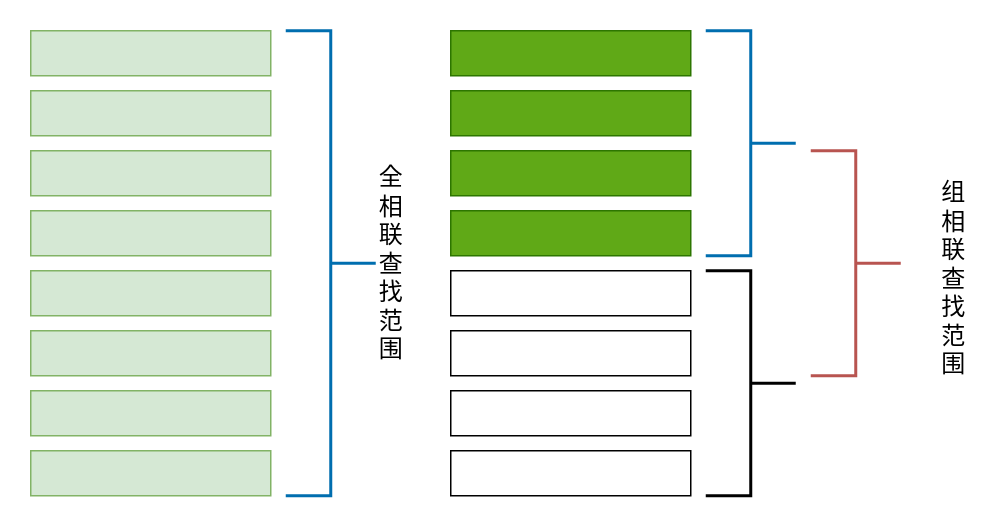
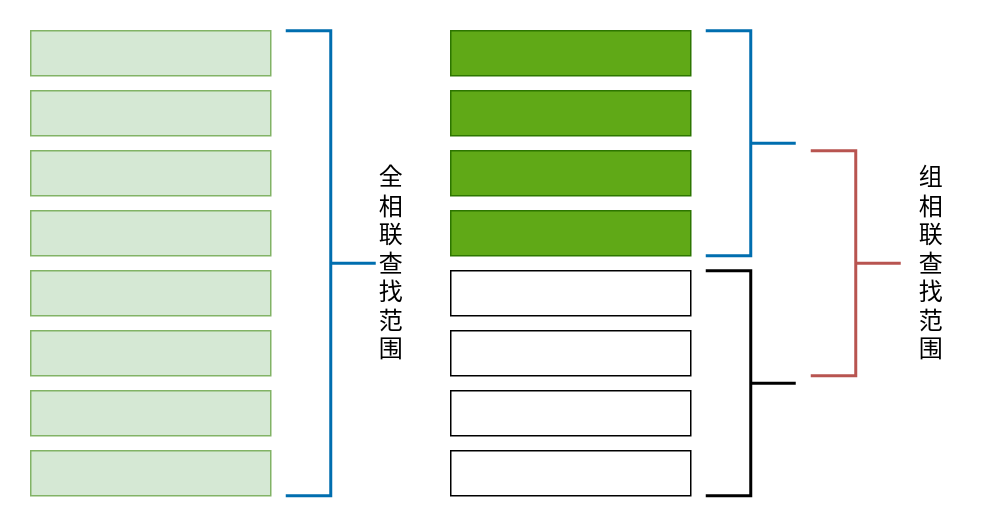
node "组 相 联 查 找 范 围": moved (953, 278) -> (931, 263)
